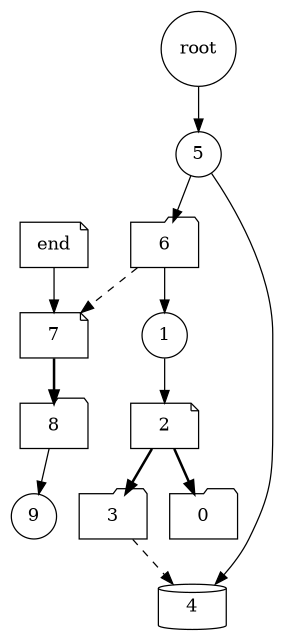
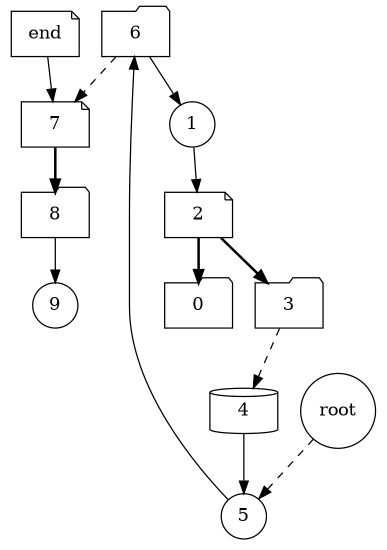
edge "root" -> "5": style solid -> dashed
edge "5" -> "4": reversed
